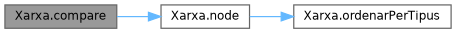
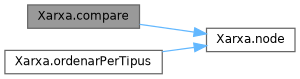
edge "Xarxa.node" -> "Xarxa.ordenarPerTipus": reversed
